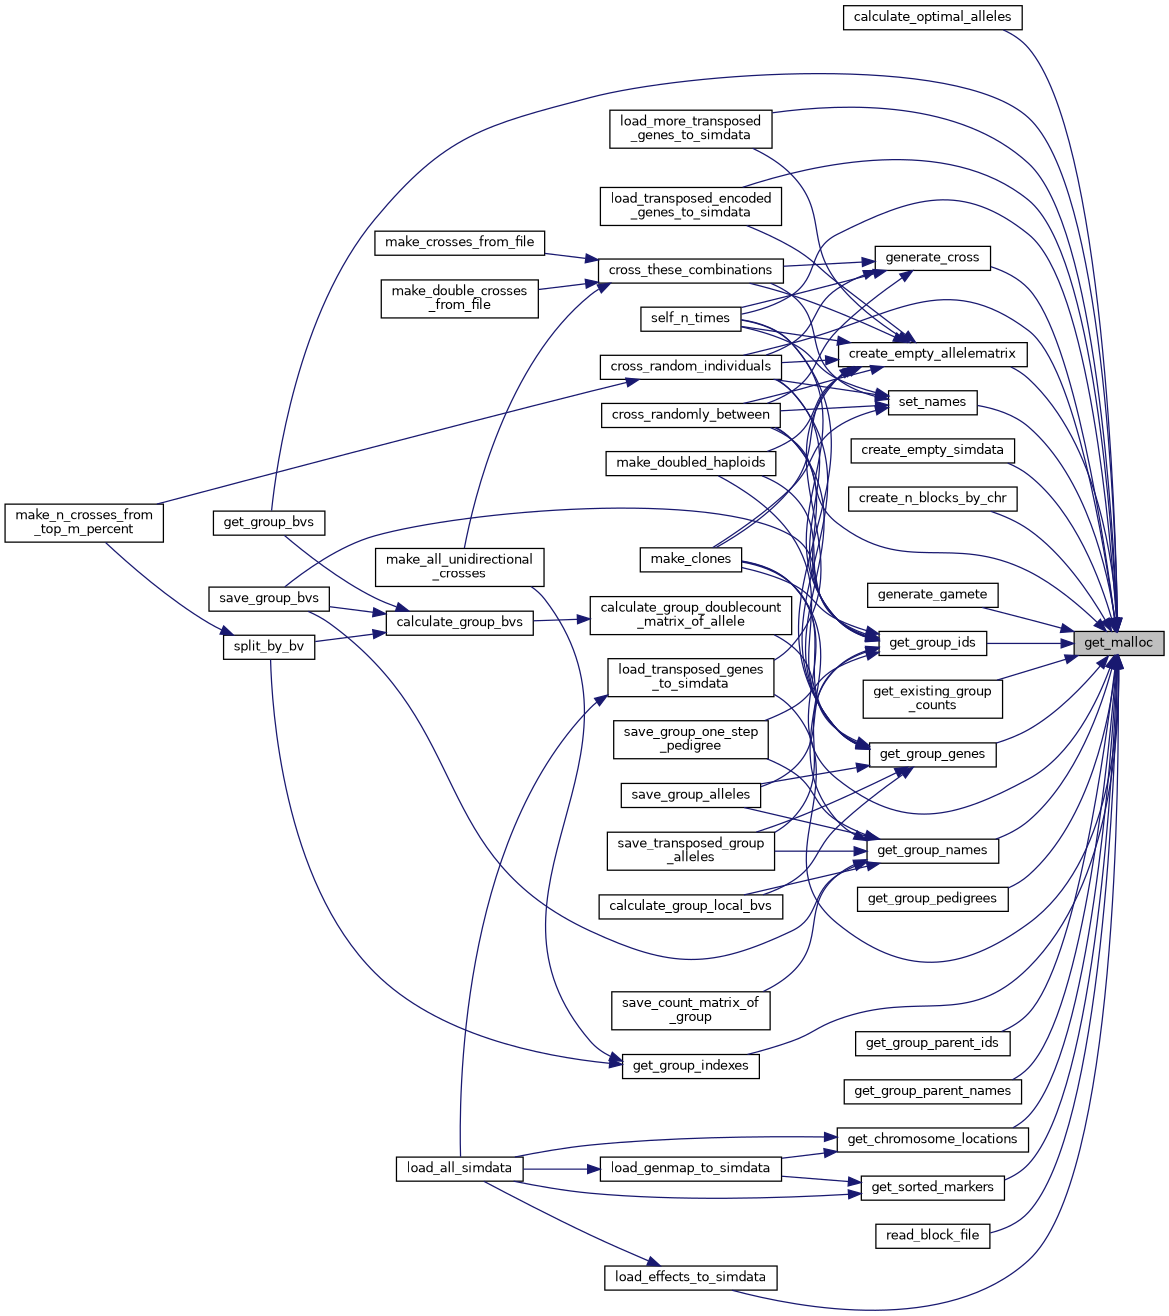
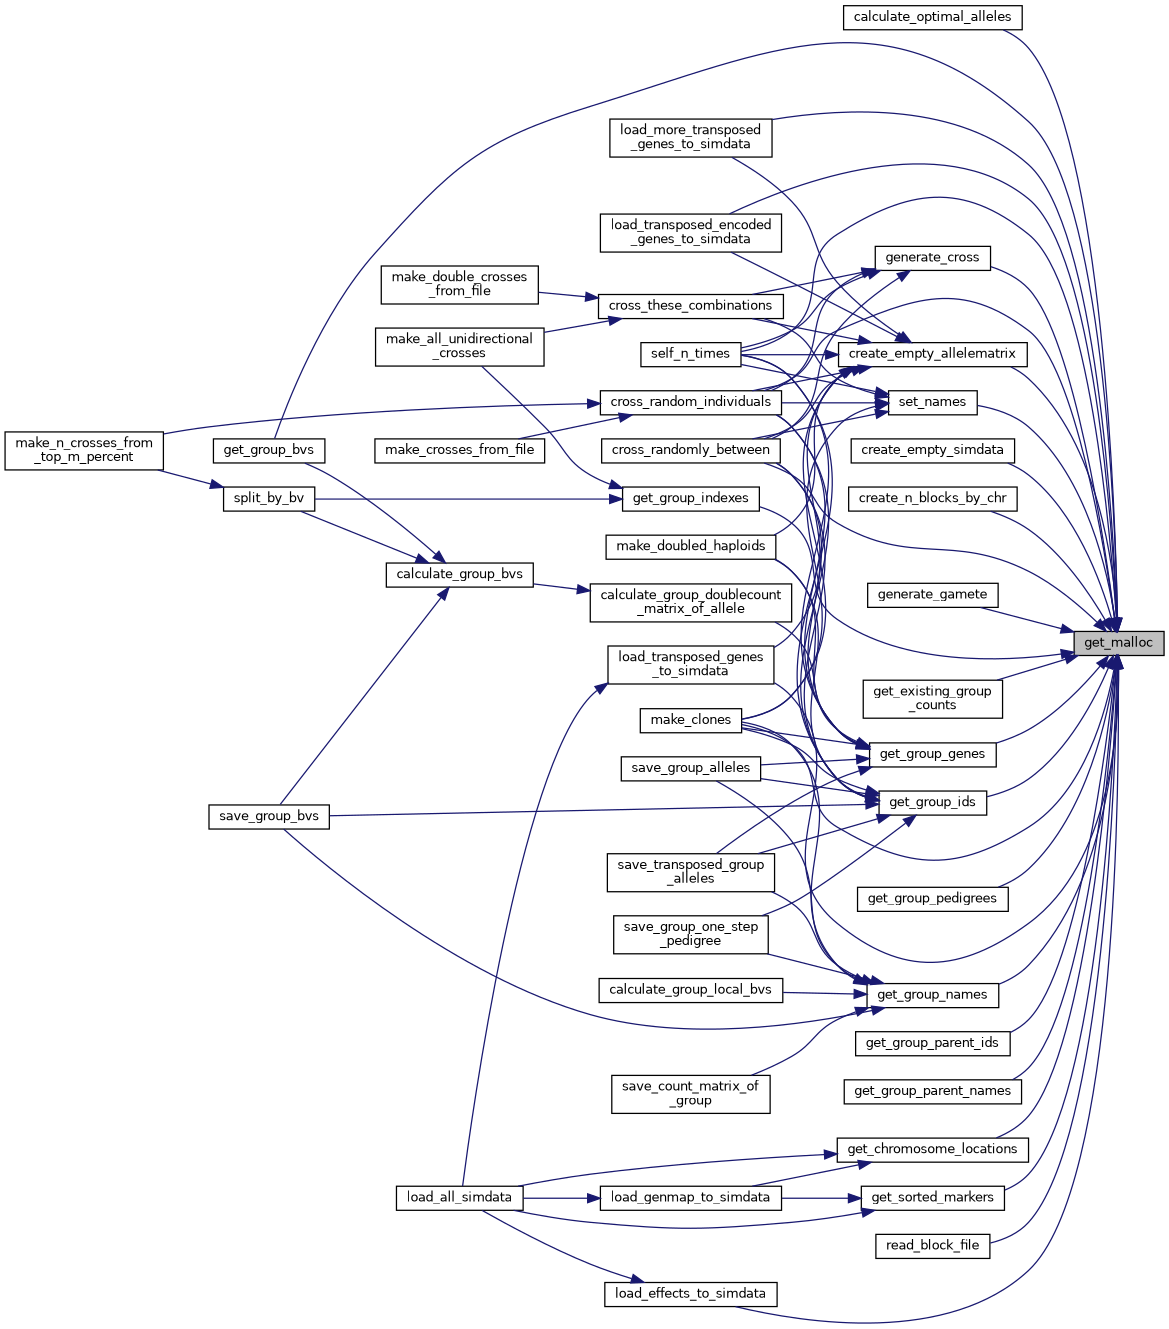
edge "make_crosses_from_file" -> "cross_these_combinations": now "make_crosses_from_file" -> "cross_random_individuals"
edge "calculate_group_local_bvs" -> "get_group_genes": removed
